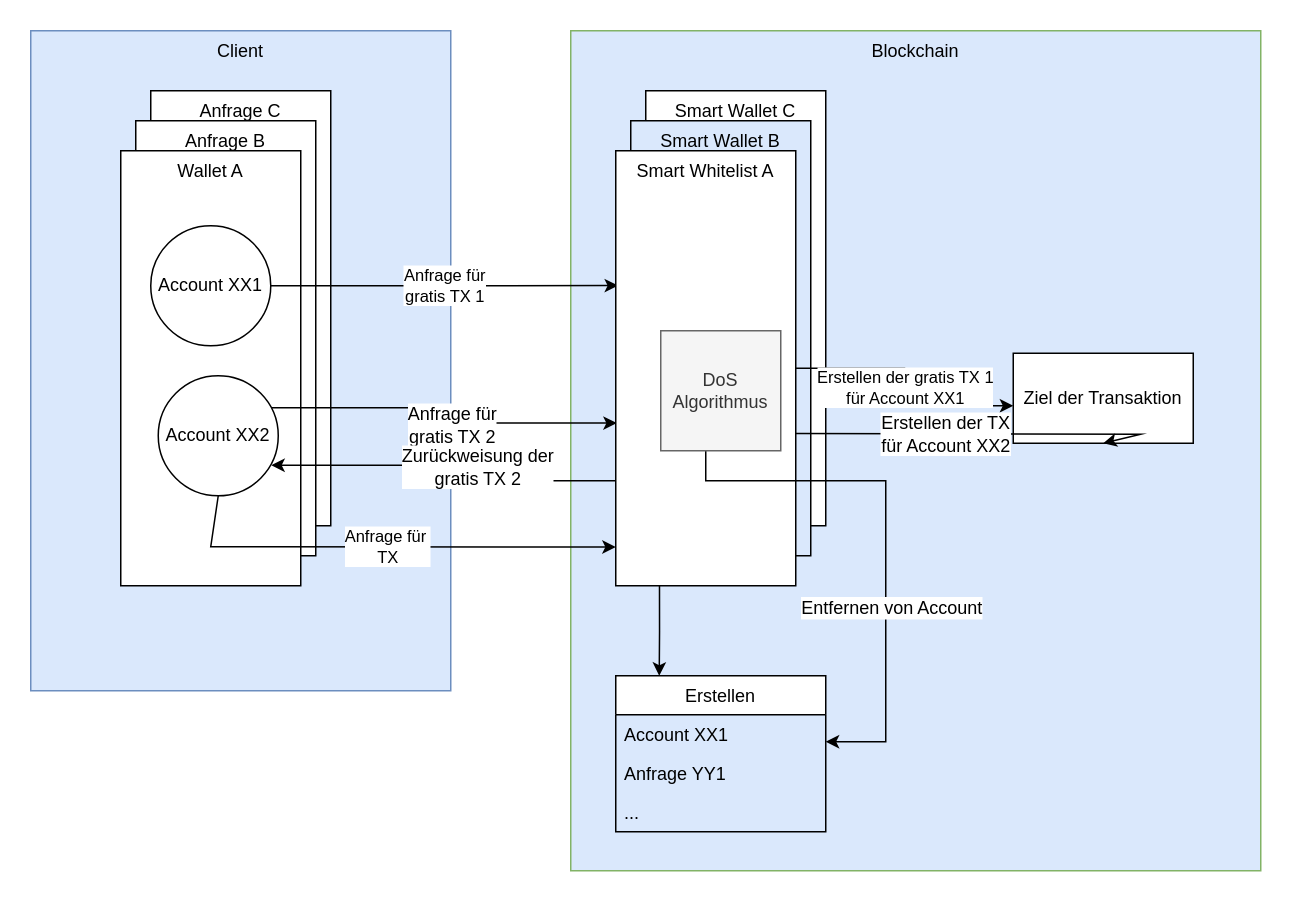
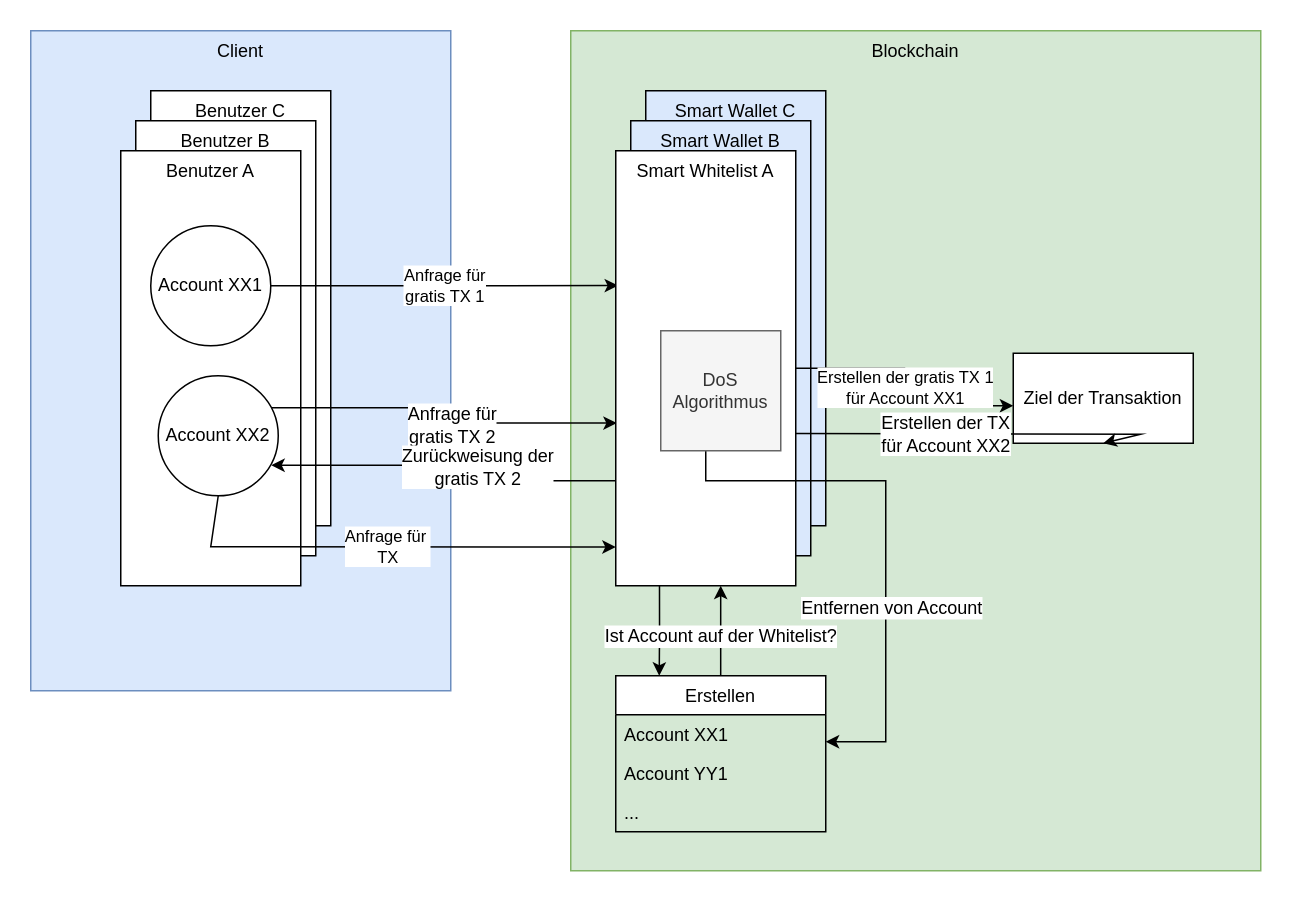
node "Anfrage C": label "Anfrage C" -> "Benutzer C"
node "Smart Wallet C": fillcolor #ffffff -> #dae8fc
node "Anfrage B": label "Anfrage B" -> "Benutzer B"
node "Wallet A": label "Wallet A" -> "Benutzer A"
node "Blockchain": fillcolor #dae8fc -> #d5e8d4
edge "Erstellen" -> "Smart Whitelist A": added, label "Ist Account auf der Whitelist?"
node "Anfrage YY1": label "Anfrage YY1" -> "Account YY1"
